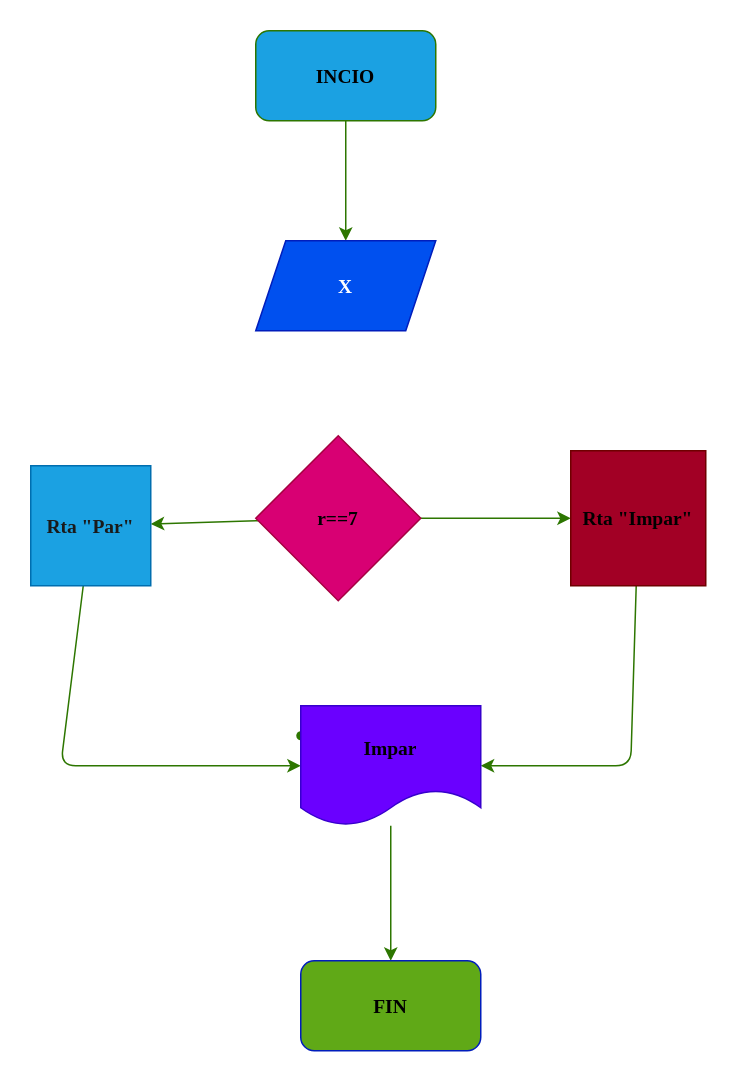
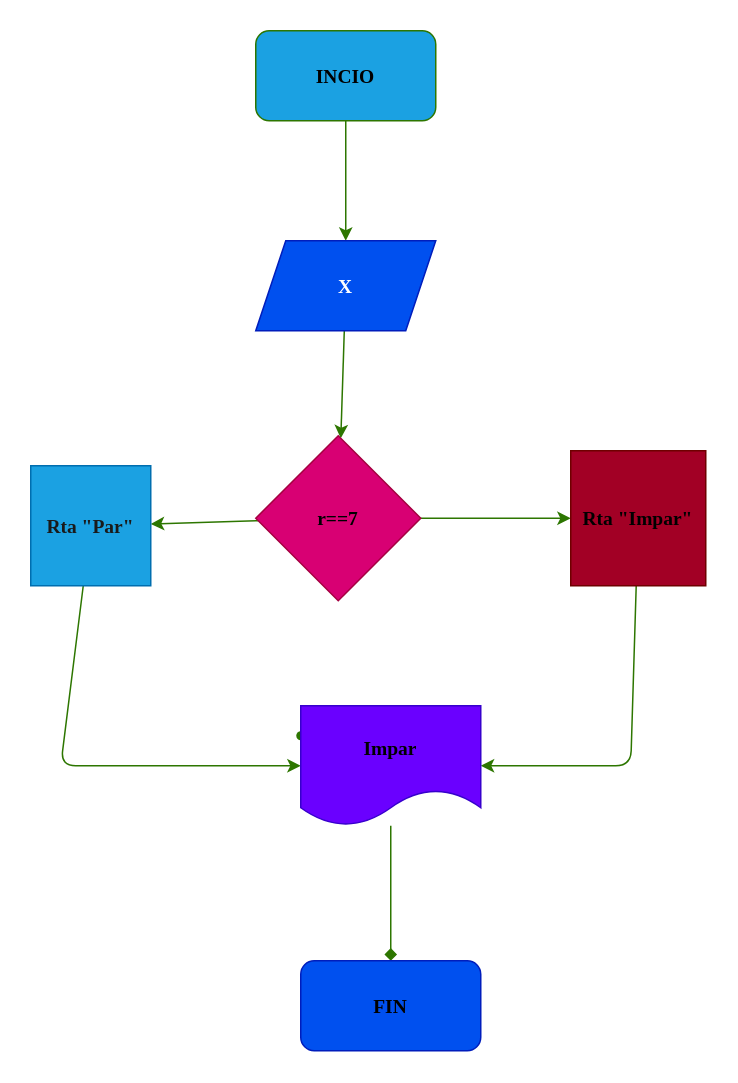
edge "X" -> "r==7": added
edge "Impar" -> "FIN": arrowhead classic -> diamond
node "FIN": fillcolor #60a917 -> #0050ef
